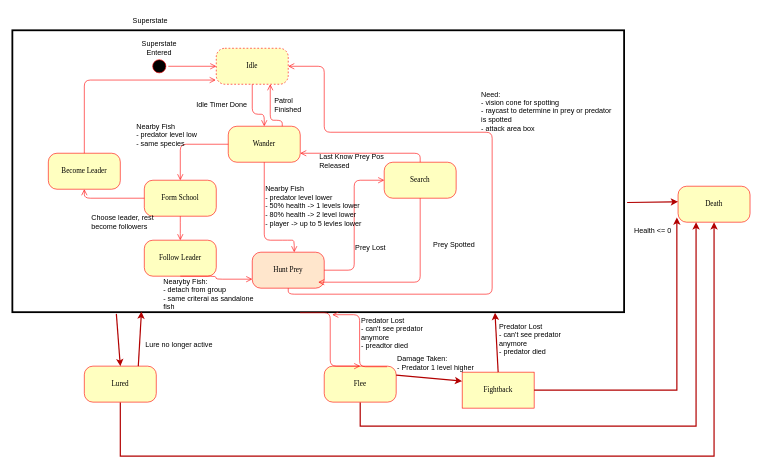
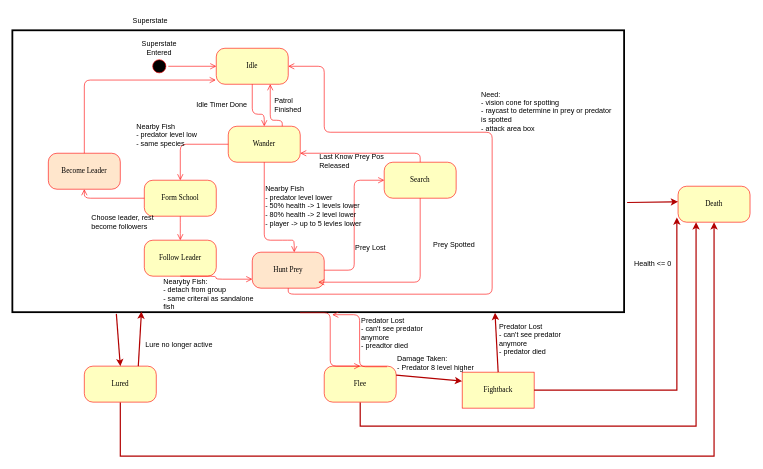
node "Idle": style dashed -> solid
node "Become Leader": fillcolor #ffffc0 -> #ffe6cc
node "Health <= 0": moved (656, 231) -> (656, 264)
node "Damage Taken: - Predator 1 level higher": label "Damage Taken: - Predator 1 level higher" -> "Damage Taken: - Predator 8 level higher"
